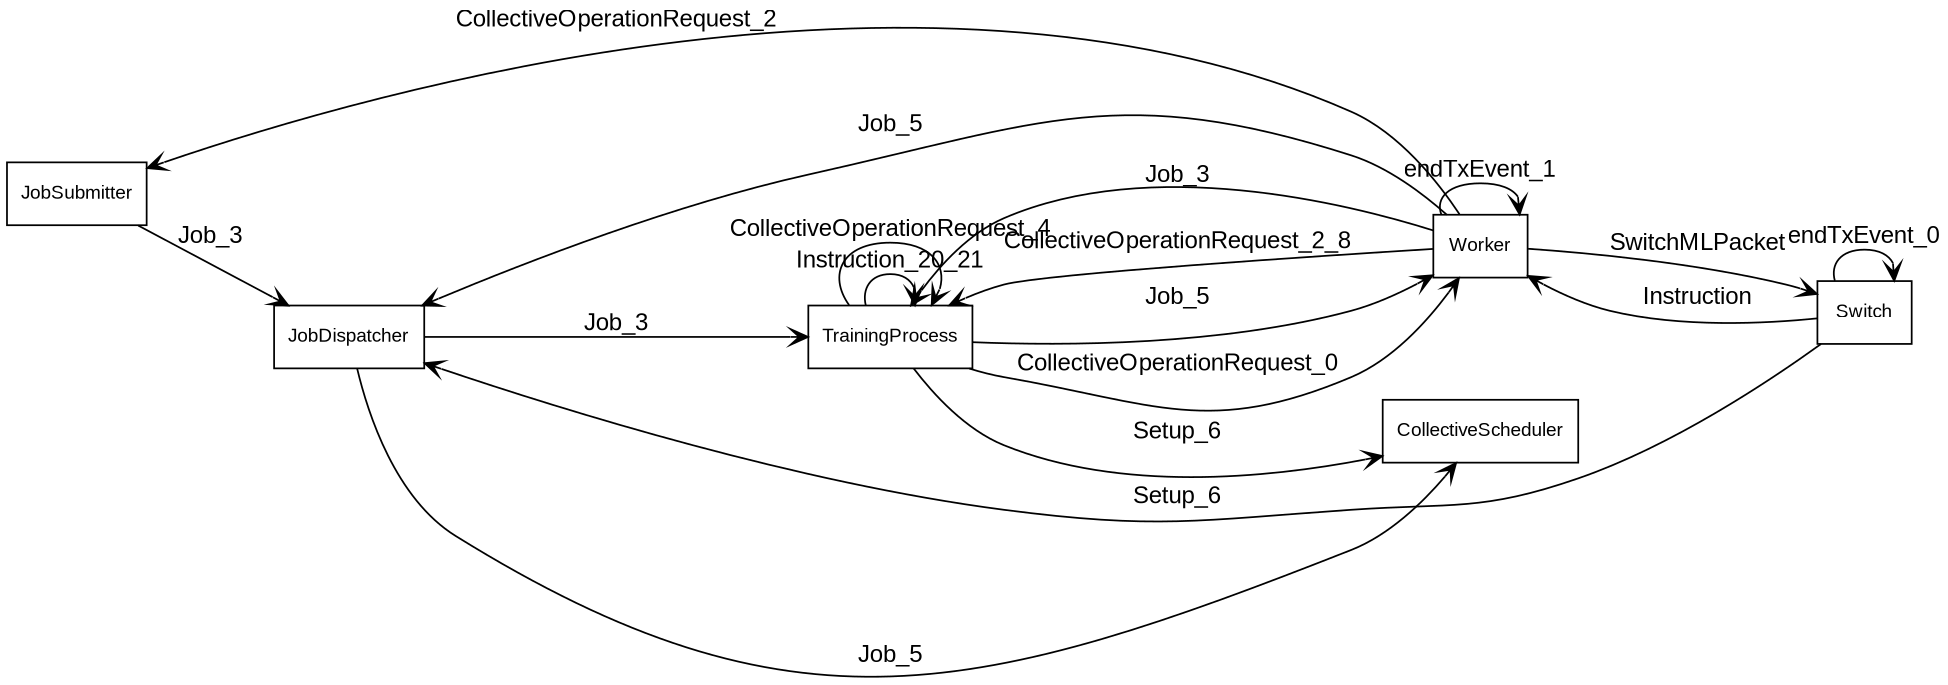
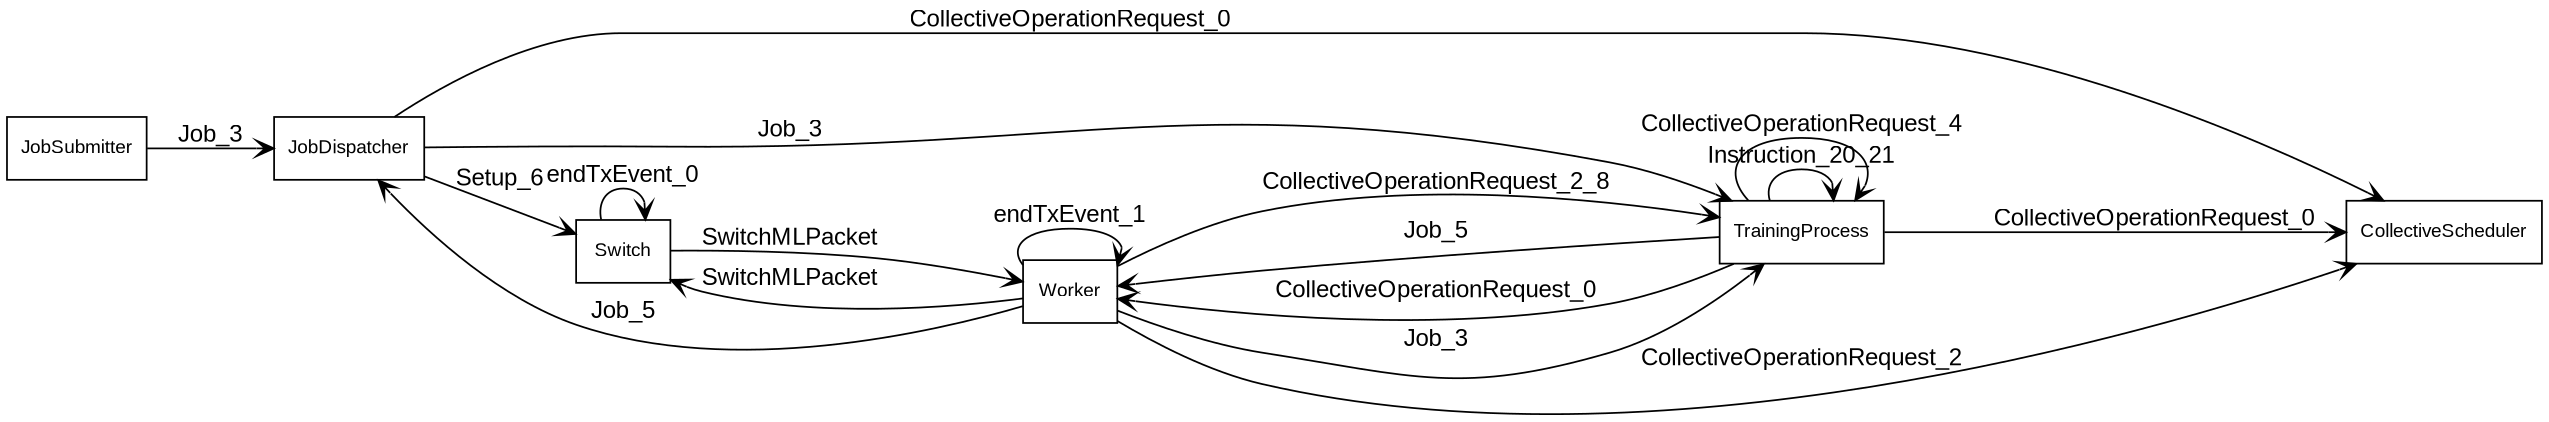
edge "Worker" -> "JobSubmitter": now "Worker" -> "CollectiveScheduler"
edge "Switch" -> "Worker": label "Instruction" -> "SwitchMLPacket"
edge "TrainingProcess" -> "CollectiveScheduler": label "Setup_6" -> "CollectiveOperationRequest_0"
edge "Switch" -> "JobDispatcher": reversed
edge "JobDispatcher" -> "CollectiveScheduler": label "Job_5" -> "CollectiveOperationRequest_0"
